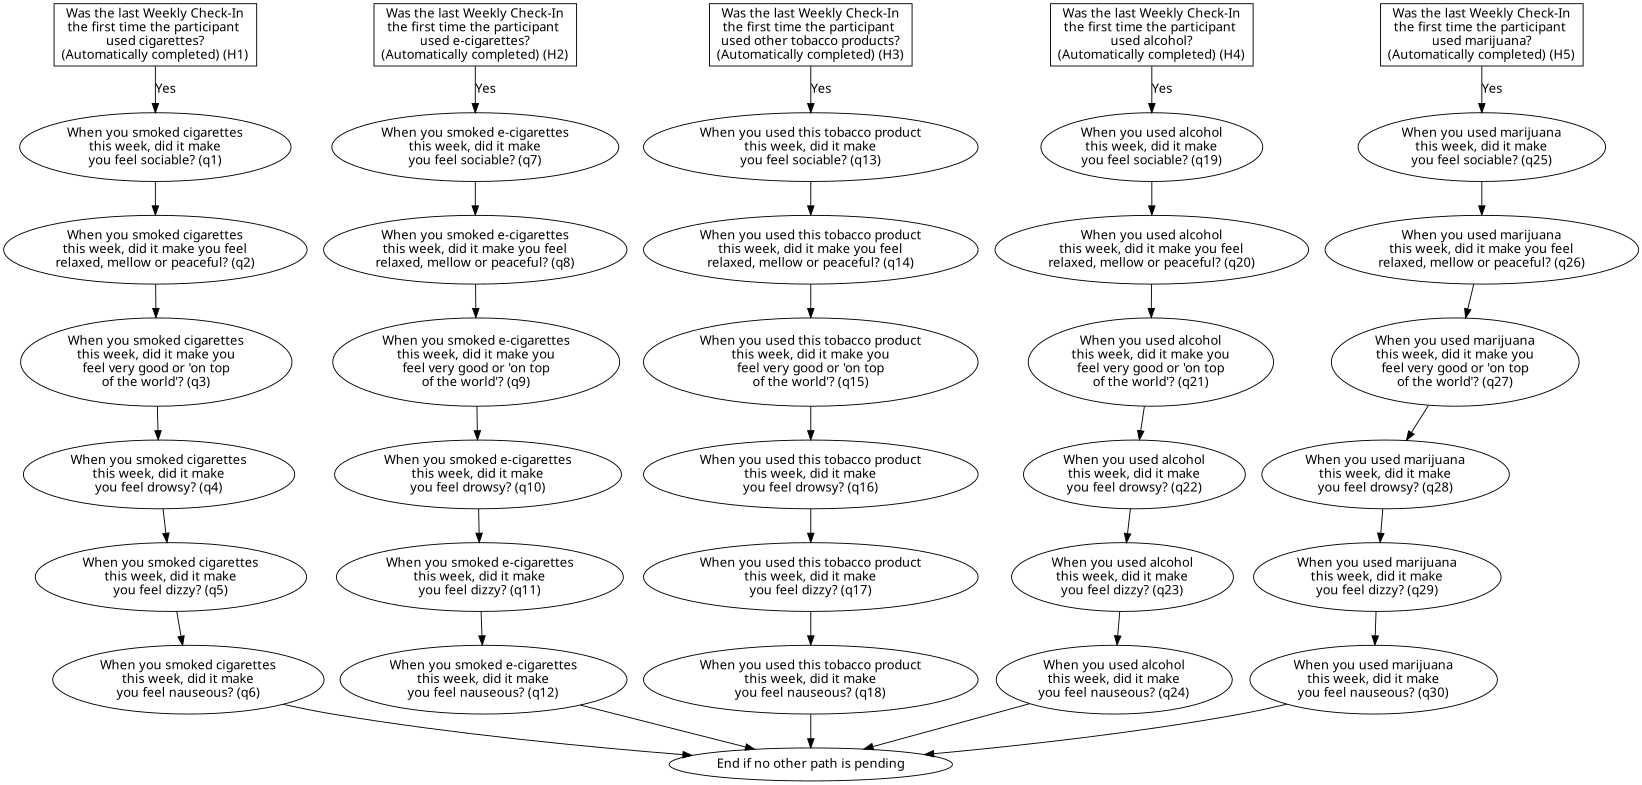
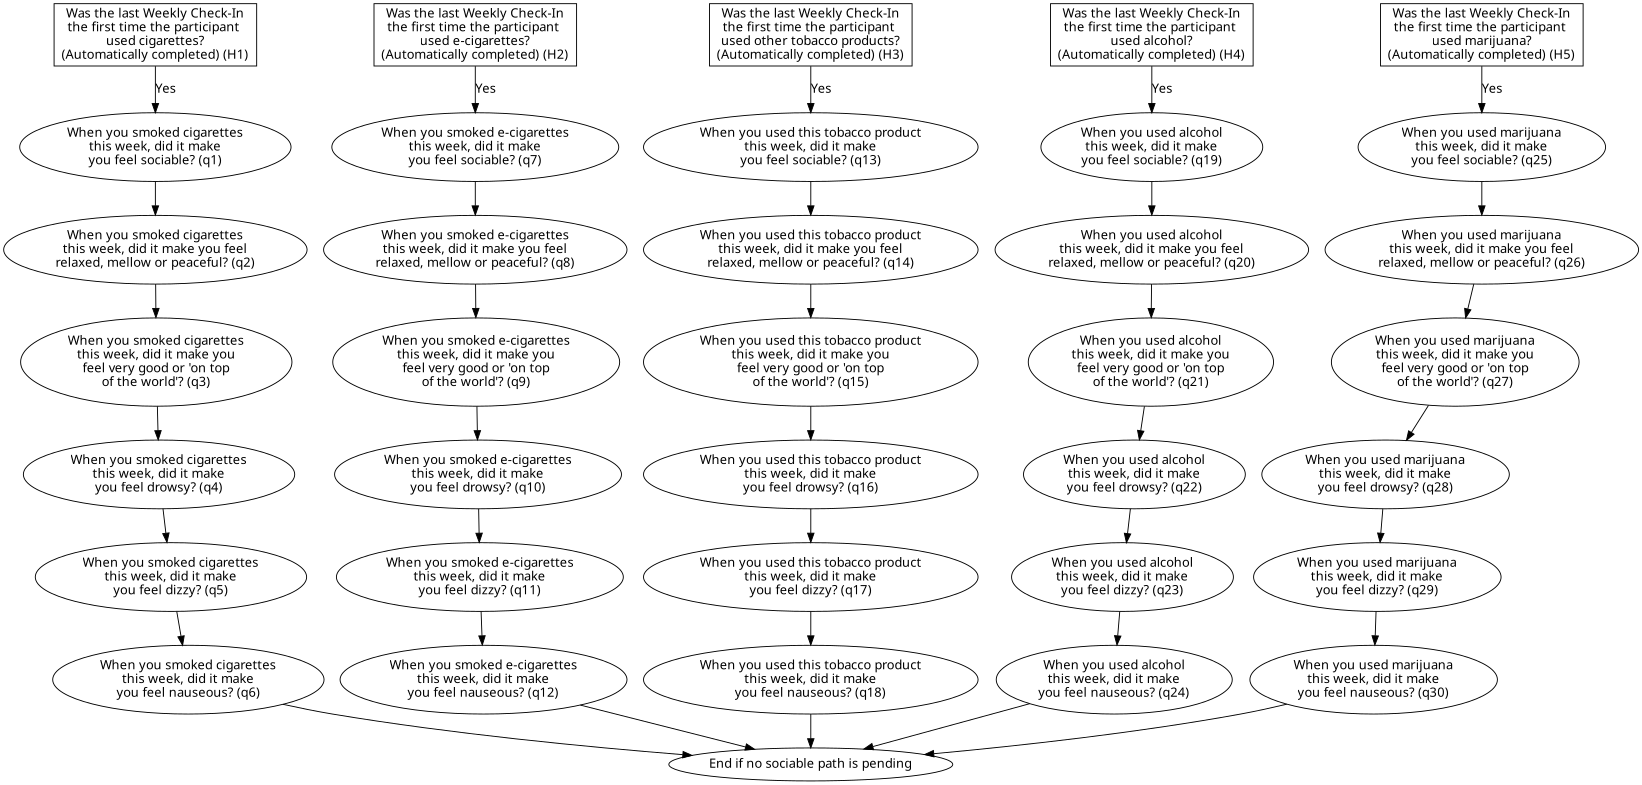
node "End if no other path is pending": label "End if no other path is pending" -> "End if no sociable path is pending"
